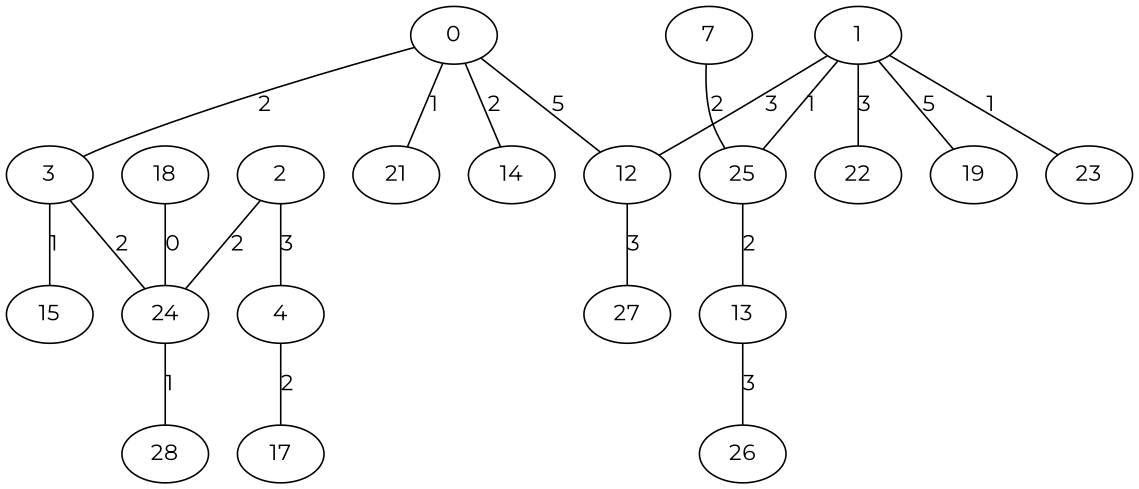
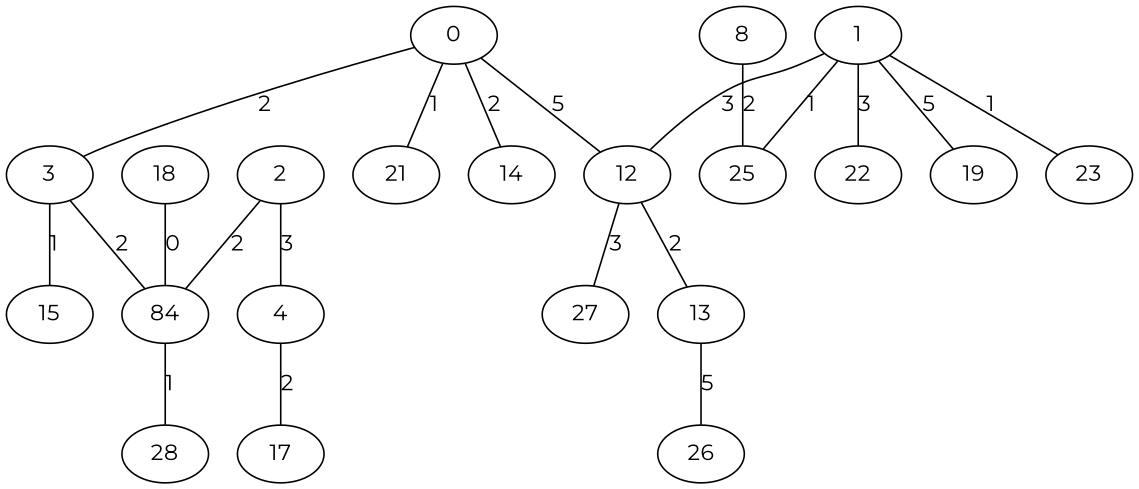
node "7": label "7" -> "8"
edge "25" -- "13": now "12" -- "13"
node "24": label "24" -> "84"
edge "13" -- "26": label "3" -> "5"
